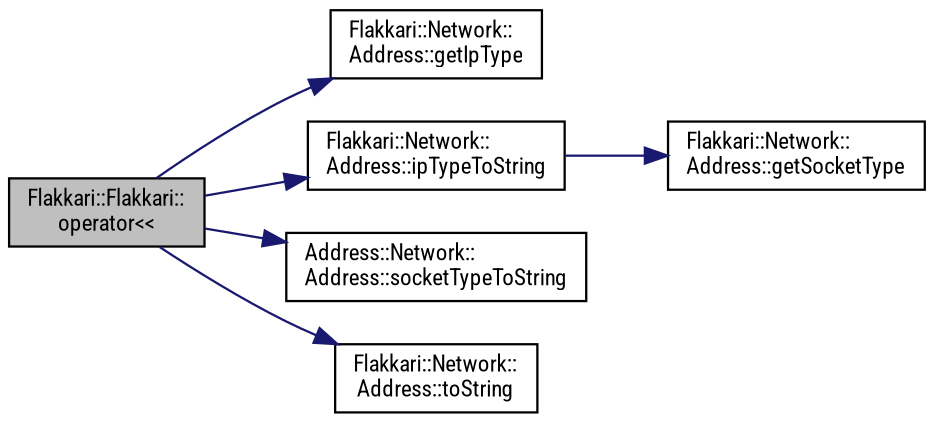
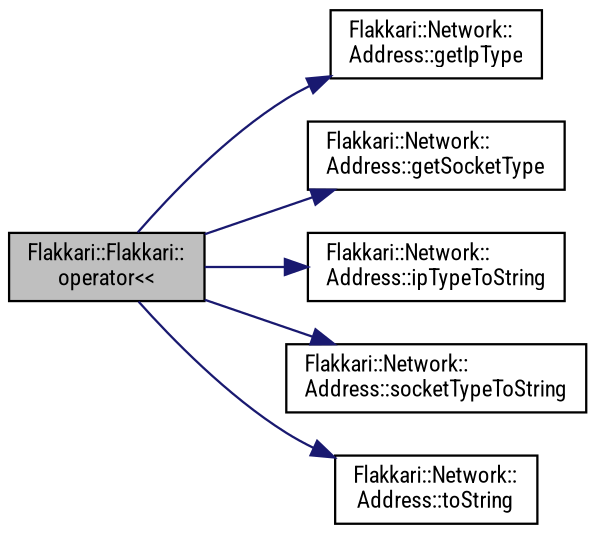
edge "Flakkari::Network:: Address::ipTypeToString" -> "Flakkari::Network:: Address::getSocketType": now "Flakkari::Flakkari:: operator<<" -> "Flakkari::Network:: Address::getSocketType"
node "Address::Network:: Address::socketTypeToString": label "Address::Network:: Address::socketTypeToString" -> "Flakkari::Network:: Address::socketTypeToString"
